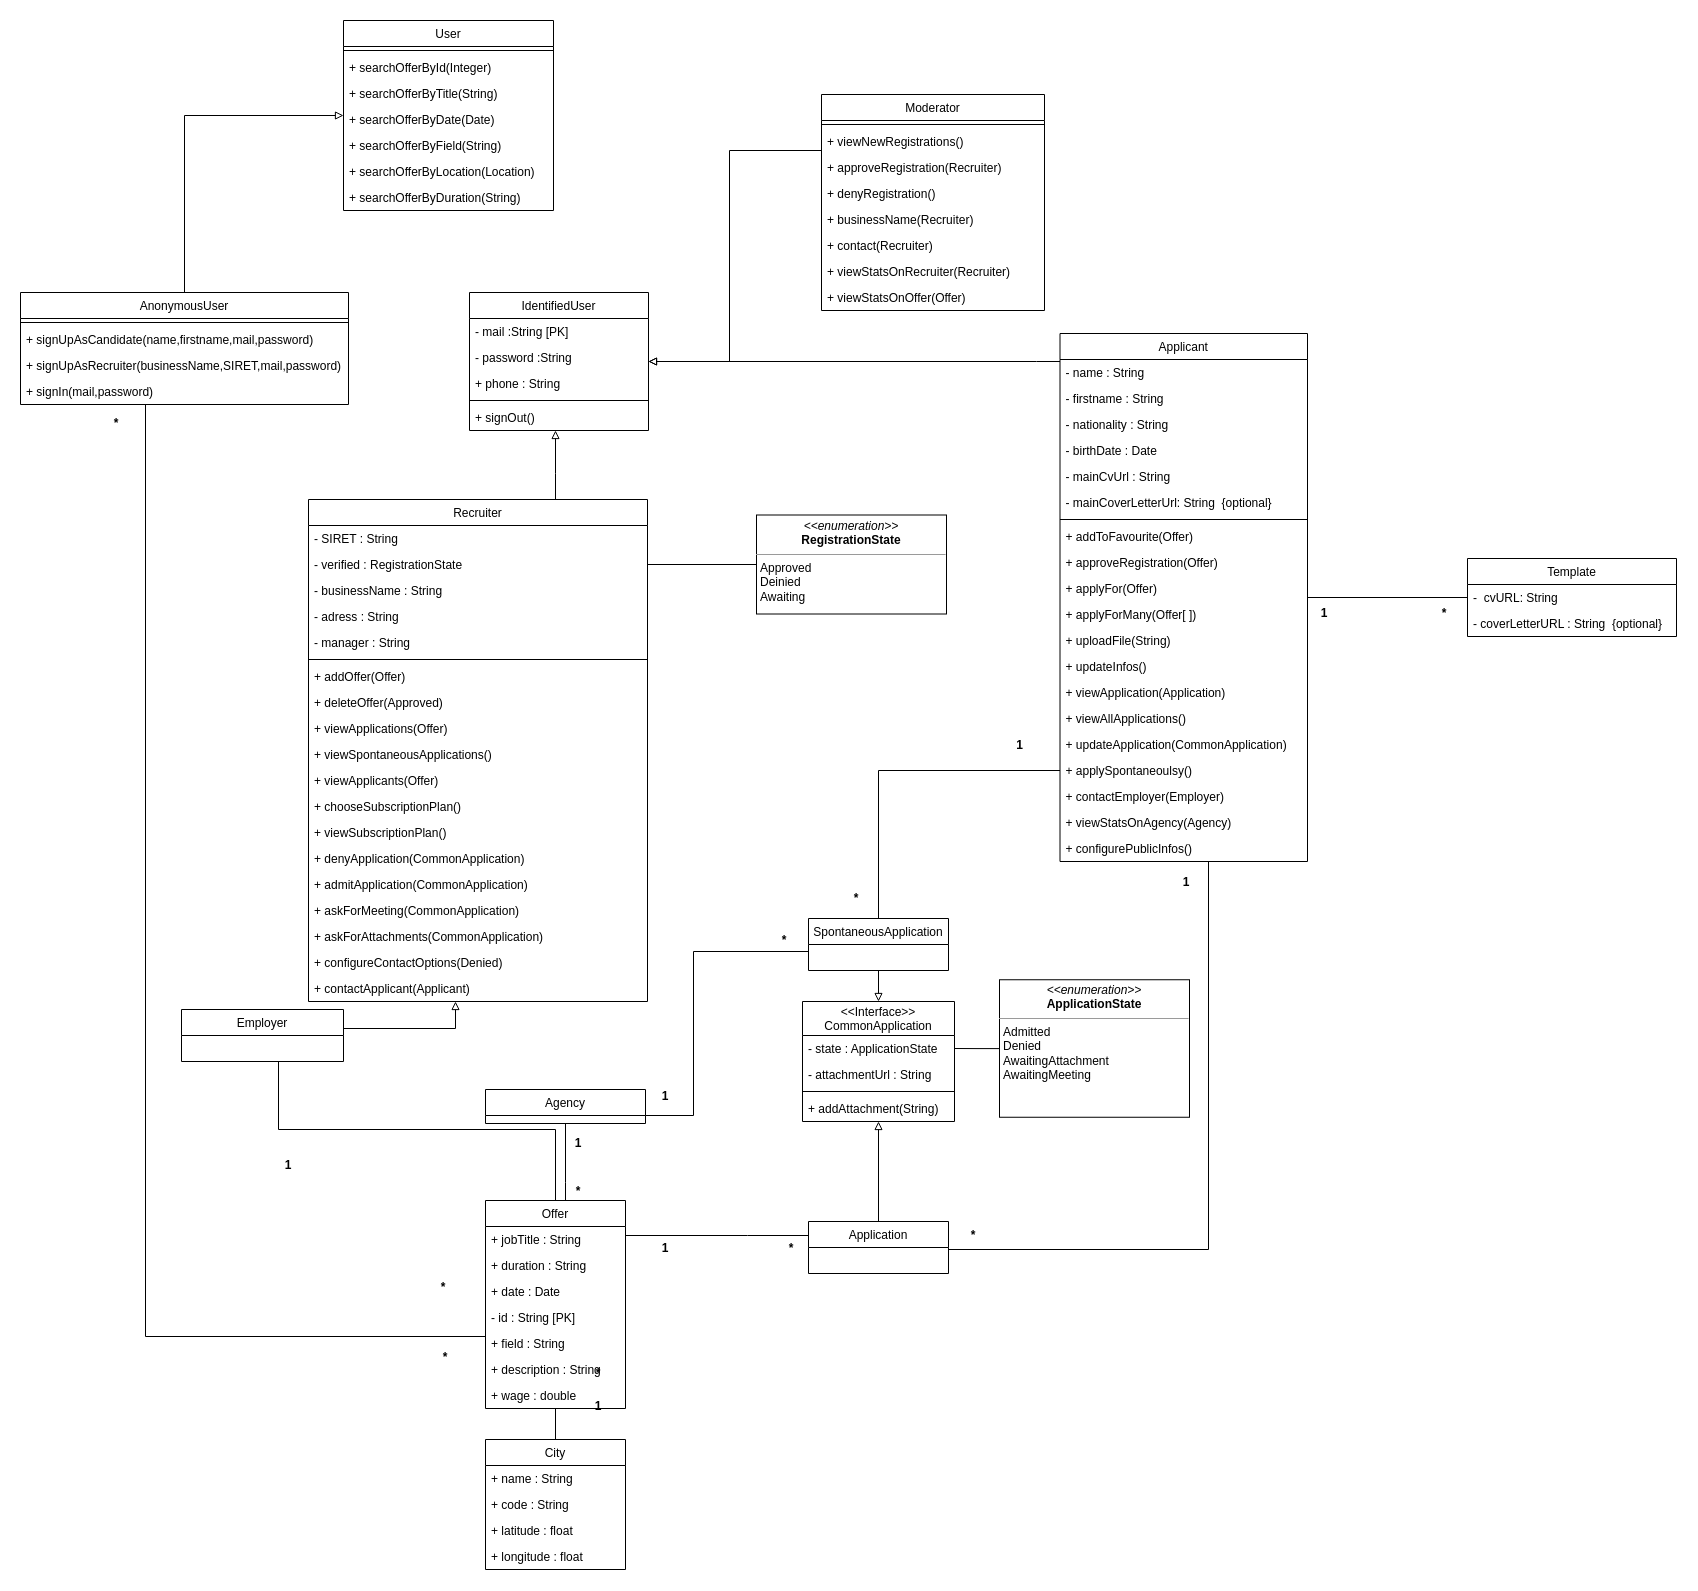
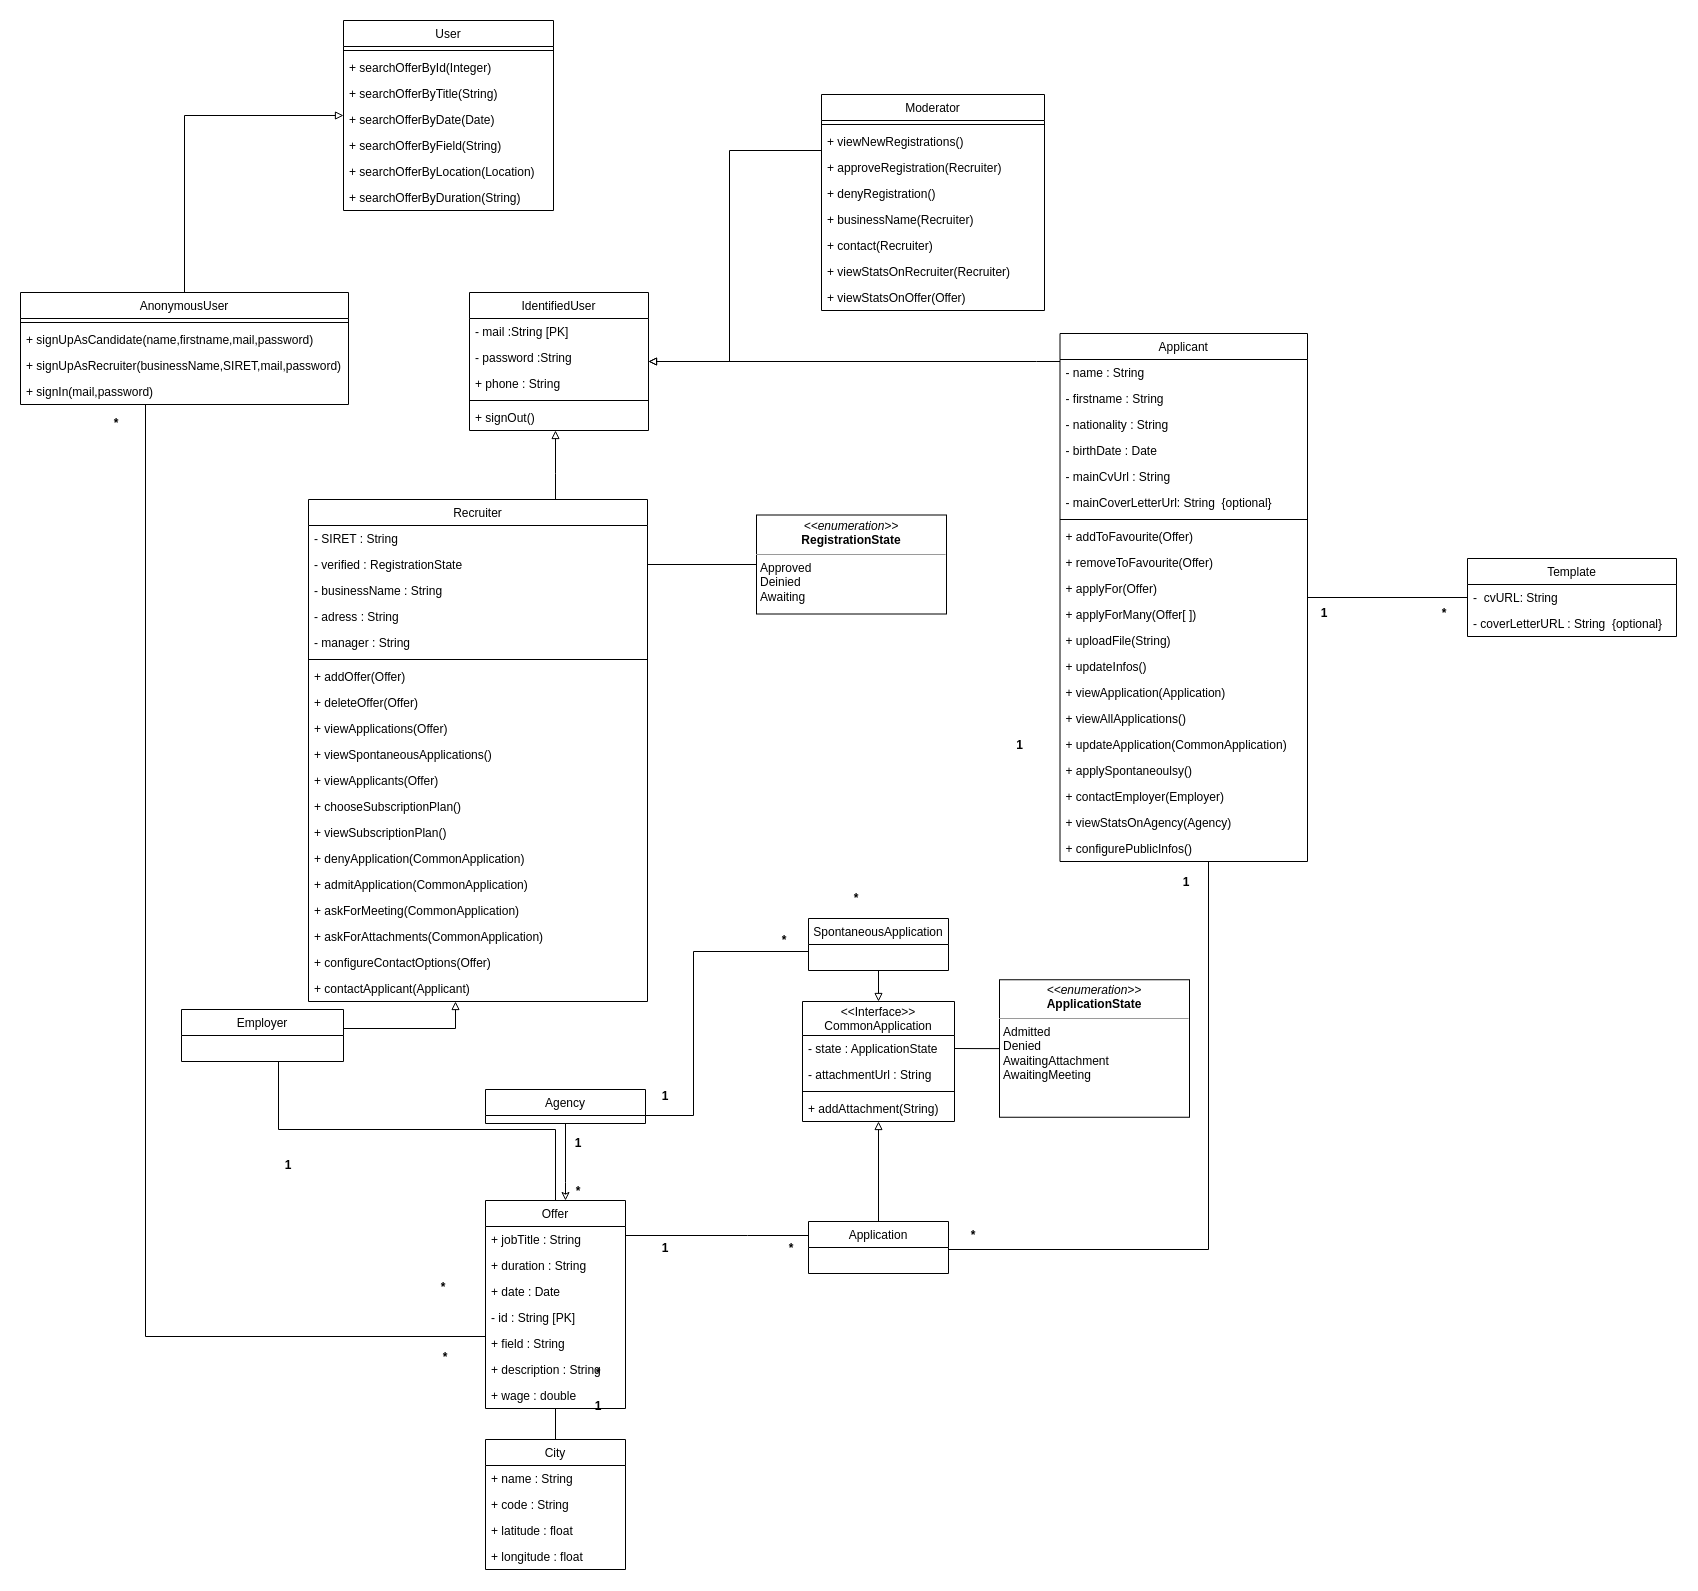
node "+ approveRegistration(Offer)": label "+ approveRegistration(Offer)" -> "+ removeToFavourite(Offer)"
node "+ deleteOffer(Approved)": label "+ deleteOffer(Approved)" -> "+ deleteOffer(Offer)"
edge "+ applySpontaneoulsy()" -- "SpontaneousApplication": removed
node "+ configureContactOptions(Denied)": label "+ configureContactOptions(Denied)" -> "+ configureContactOptions(Offer)"
edge "Agency" -- "Offer": arrowhead none -> classic
